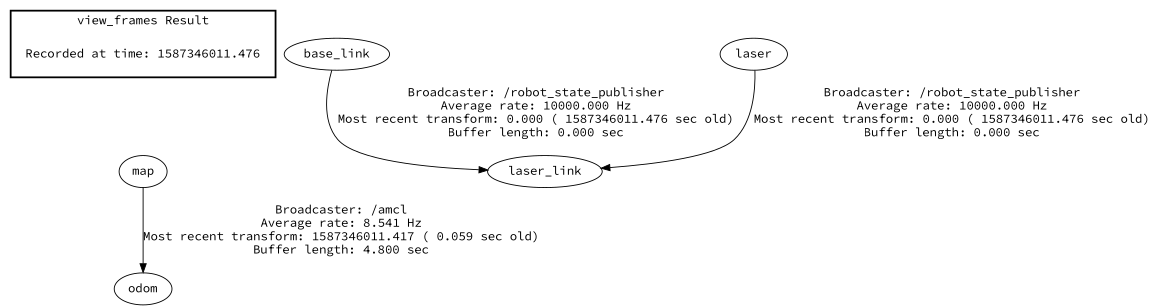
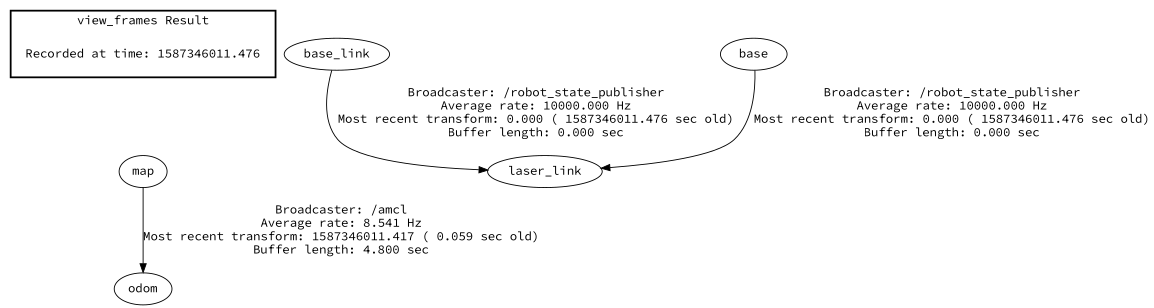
node "laser": label "laser" -> "base"
